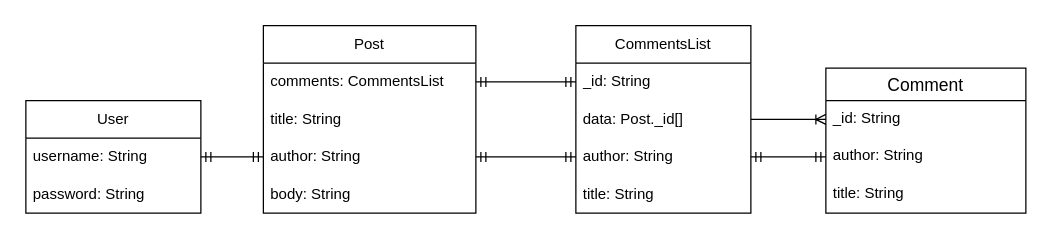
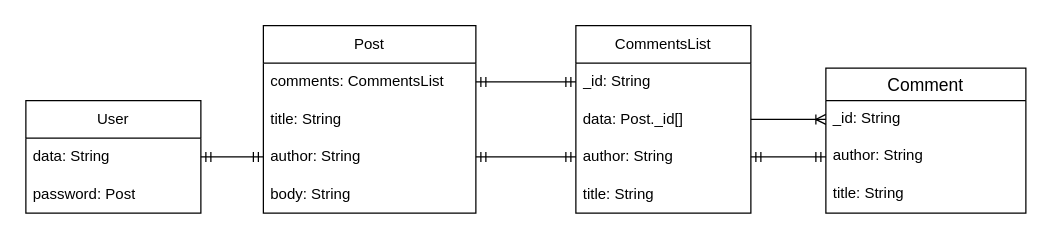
node "username: String": label "username: String" -> "data: String"
node "password: String": label "password: String" -> "password: Post"
